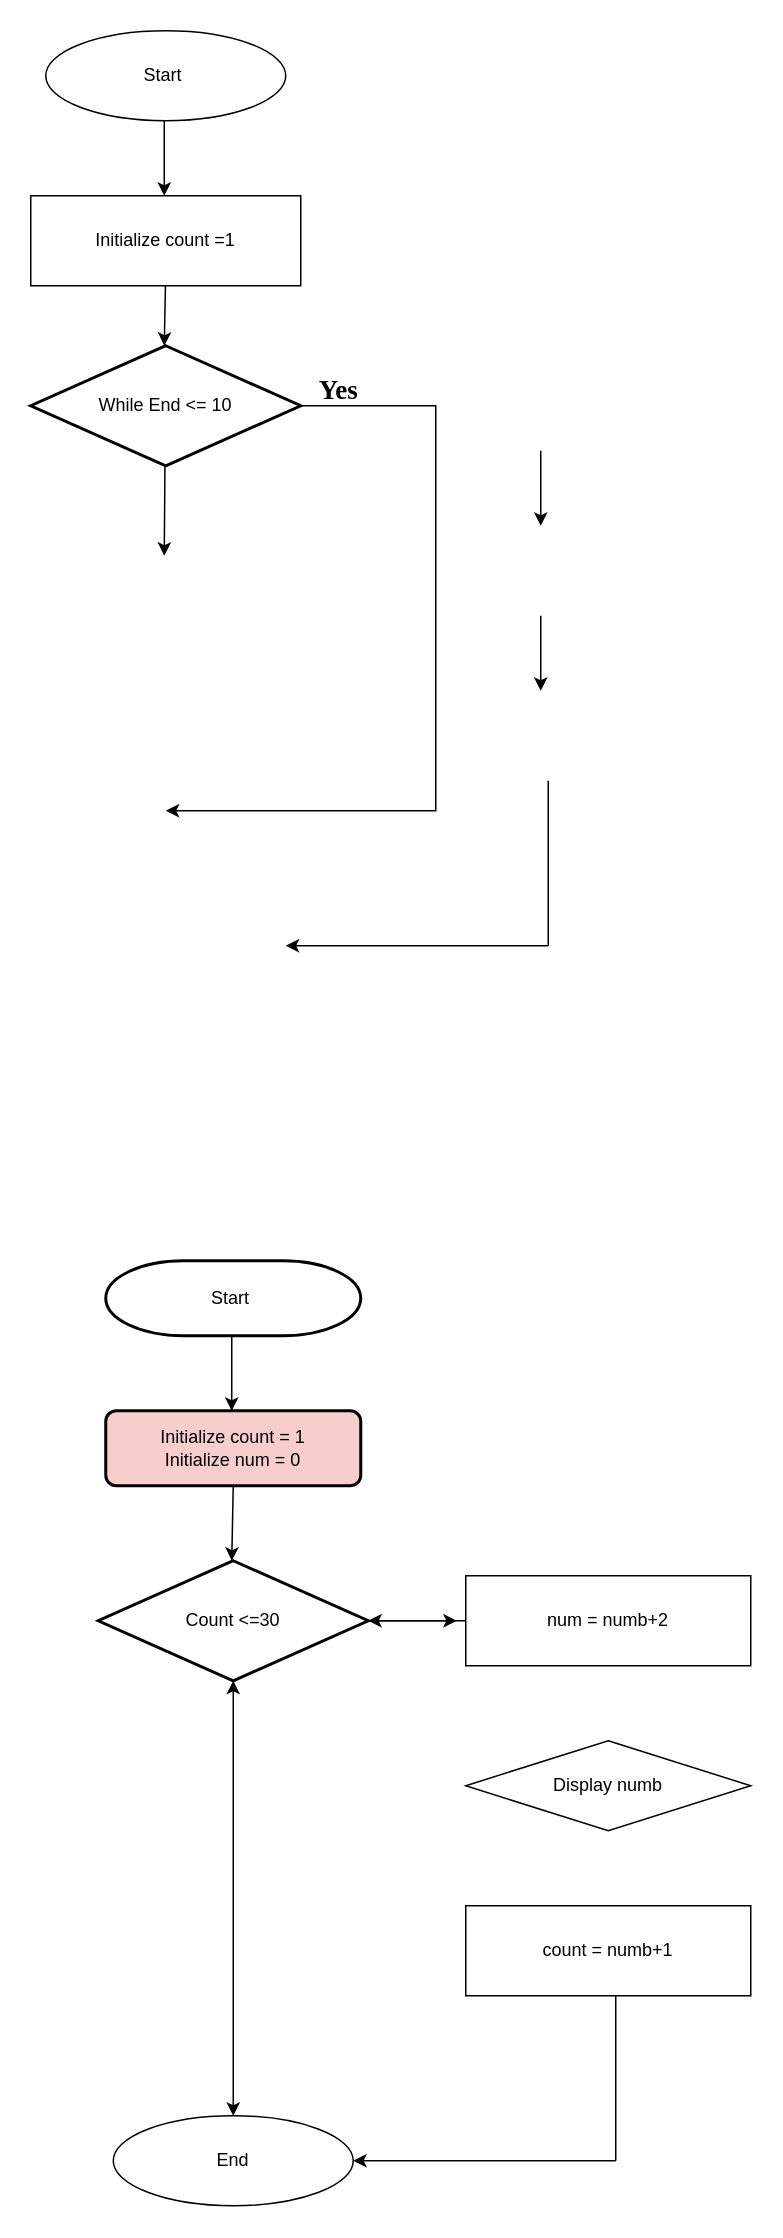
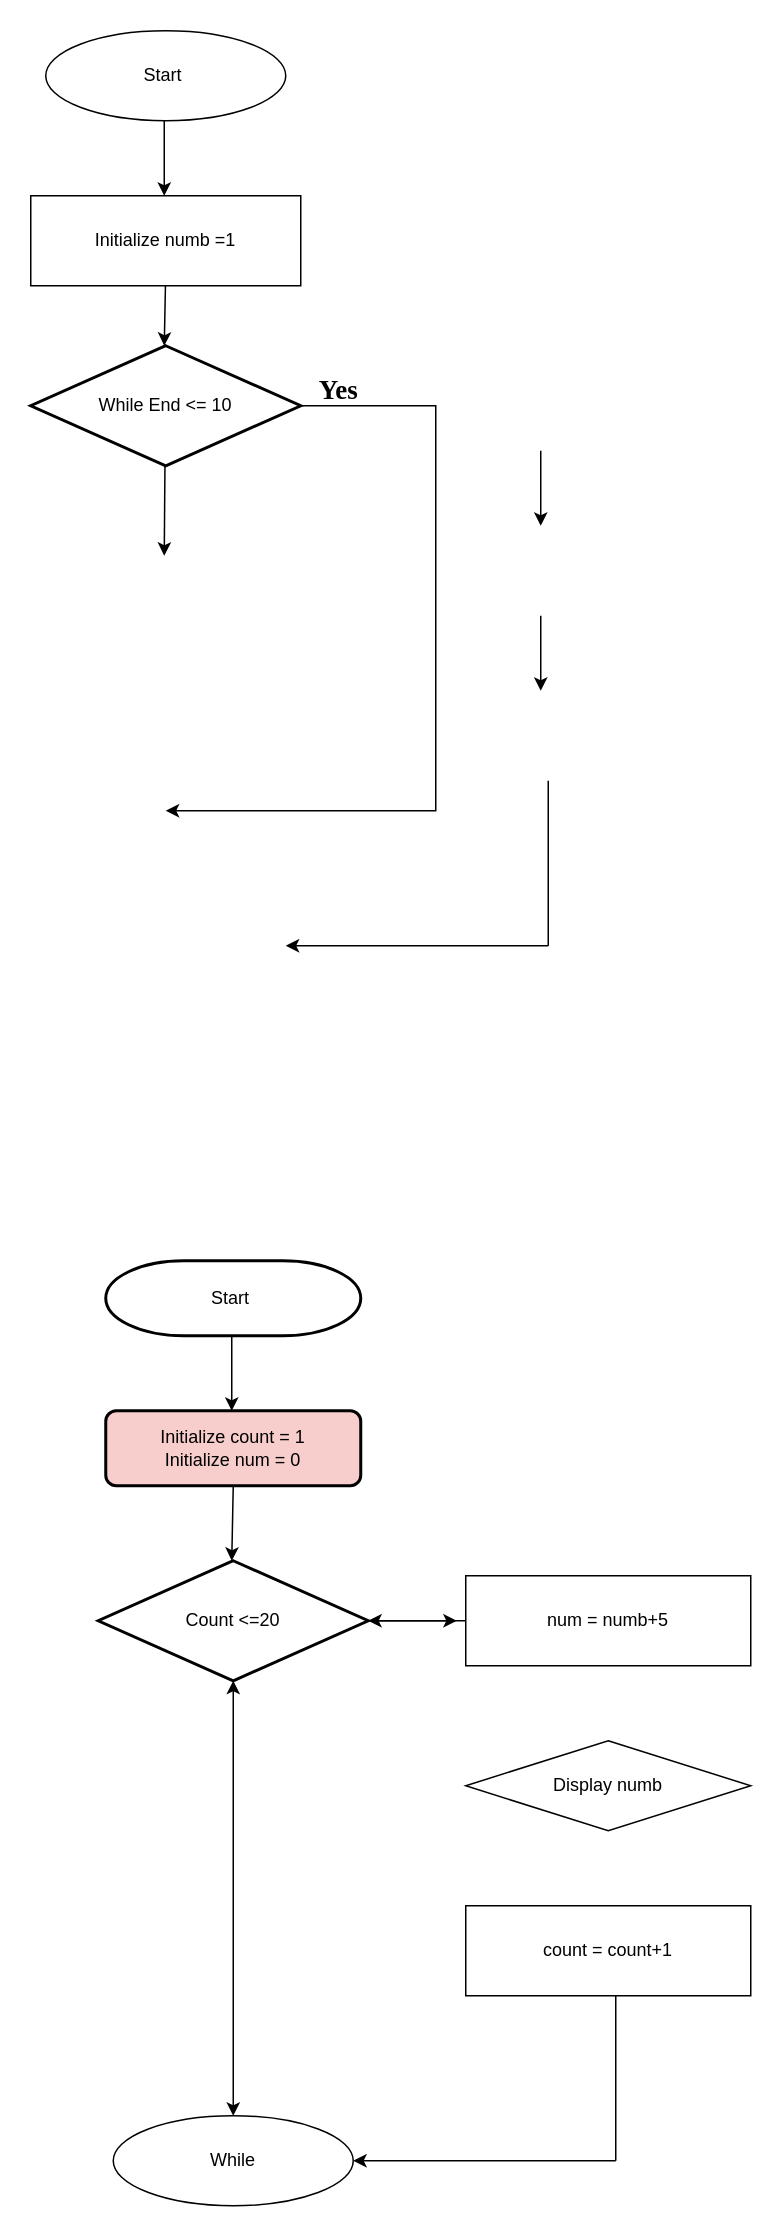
node "Initialize count =1": label "Initialize count =1" -> "Initialize numb =1"
node "Count <=30": label "Count <=30" -> "Count <=20"
node "num = numb+2": label "num = numb+2" -> "num = numb+5"
node "count = numb+1": label "count = numb+1" -> "count = count+1"
node "End": label "End" -> "While"
